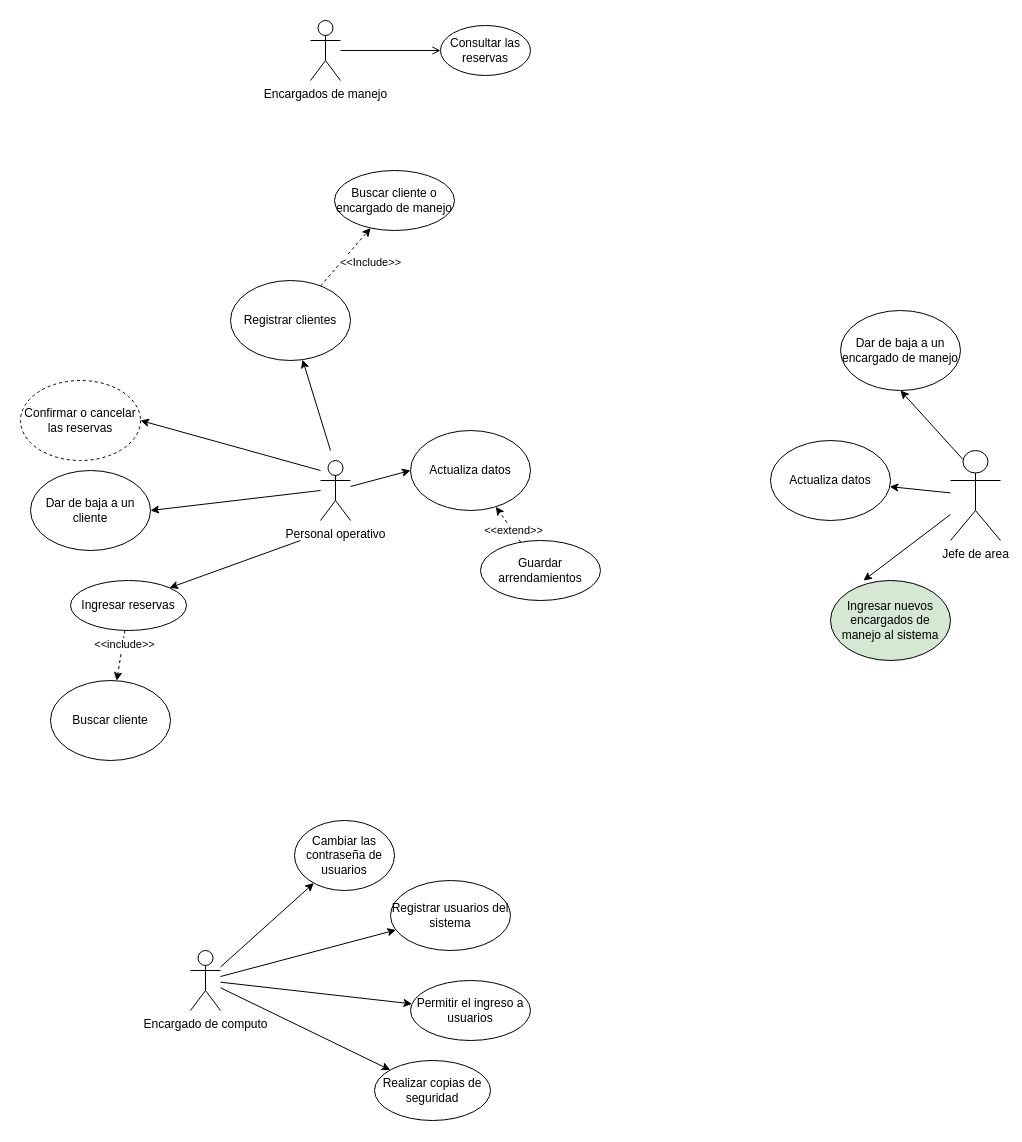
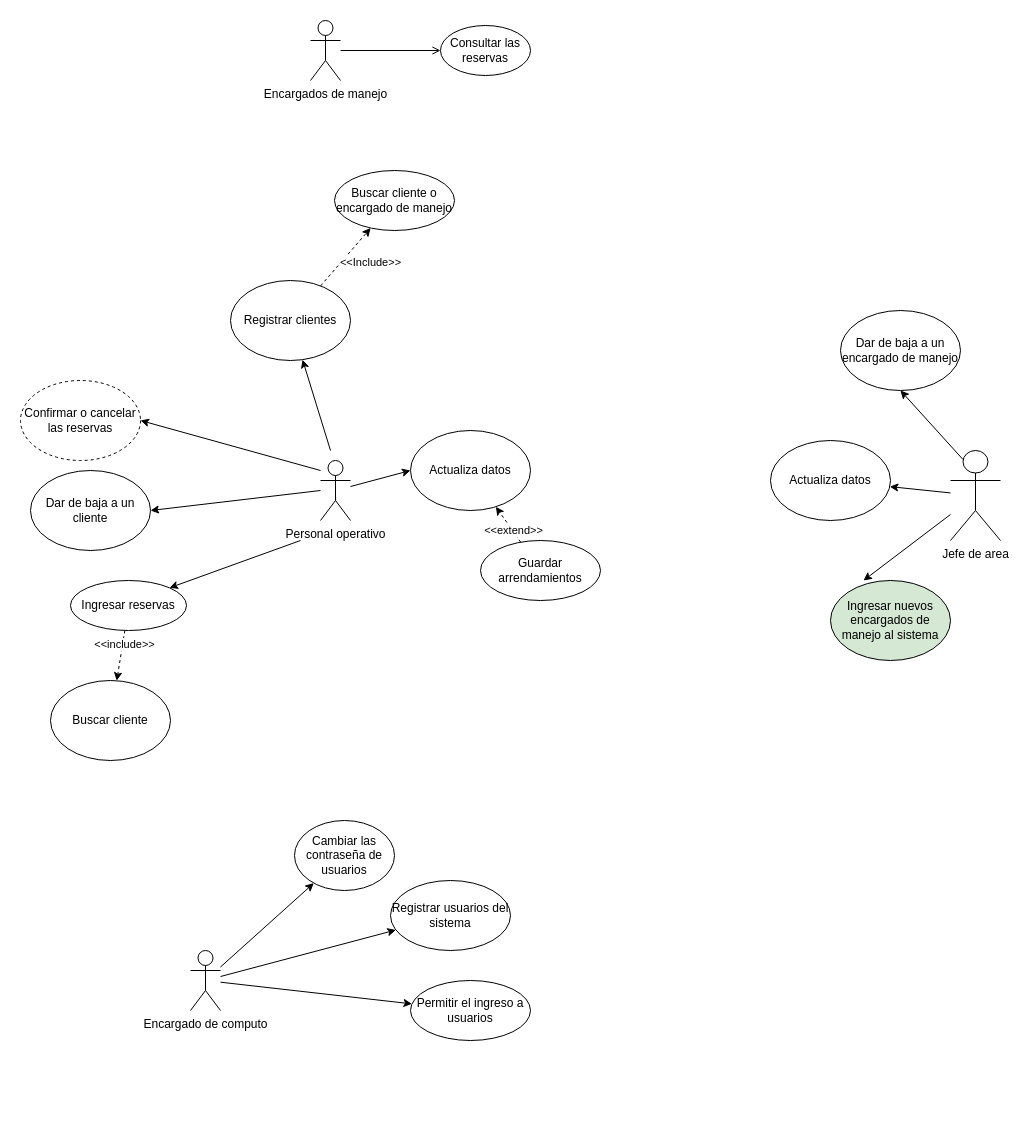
edge "Encargado de computo" -> "Realizar copias de seguridad": removed
node "Realizar copias de seguridad": removed
